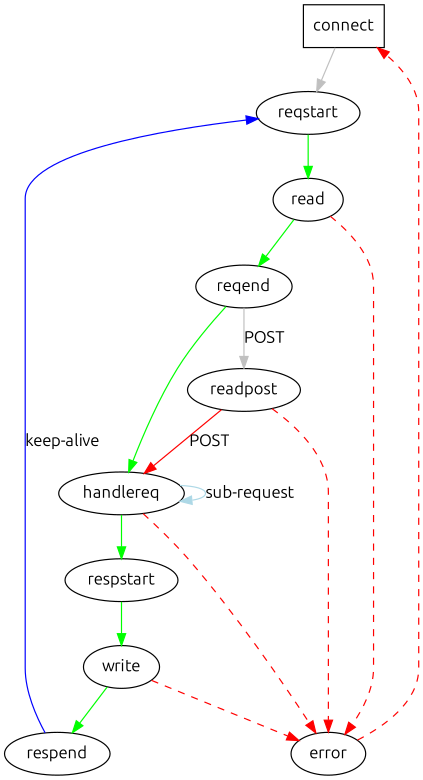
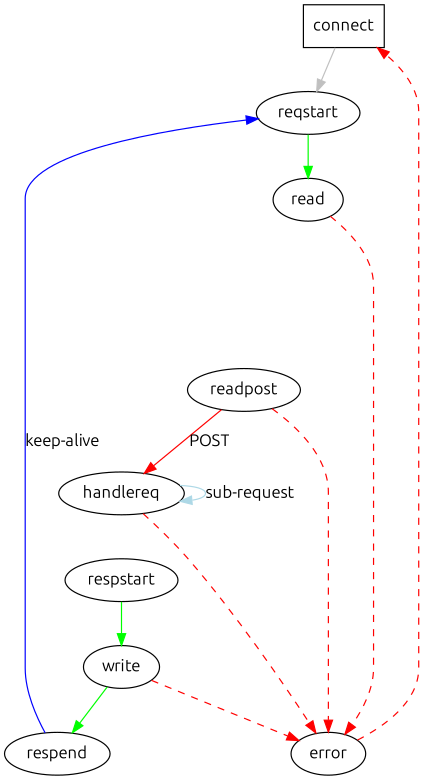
node "reqend": removed
edge "handlereq" -> "respstart": removed
